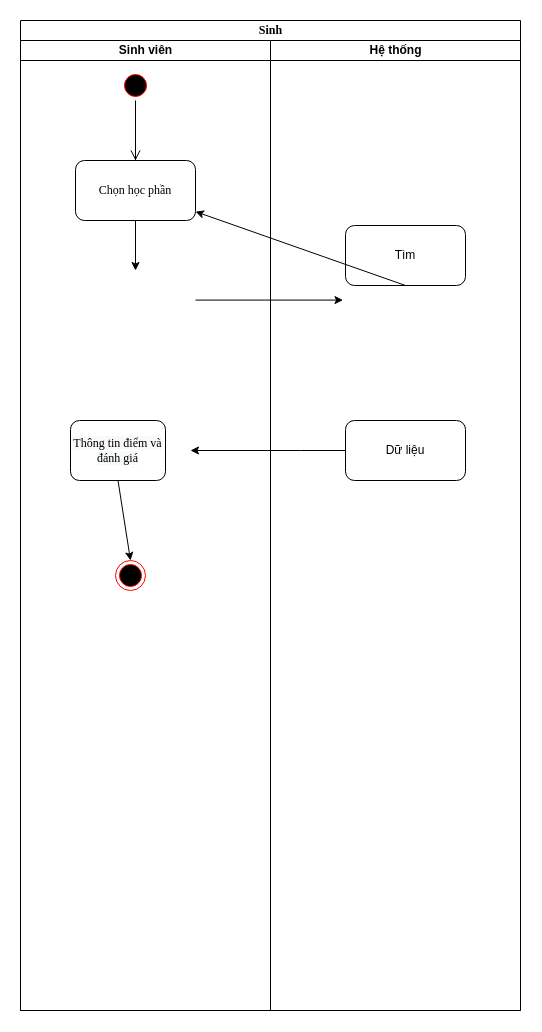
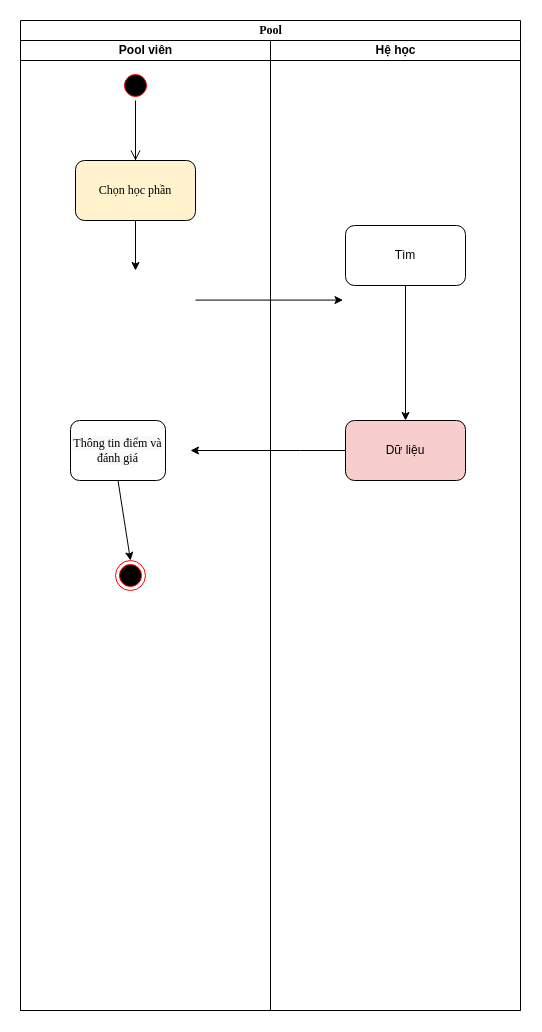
node "Sinh": label "Sinh" -> "Pool"
node "Sinh viên": label "Sinh viên" -> "Pool viên"
node "Hệ thống": label "Hệ thống" -> "Hệ học"
node "Chọn học phần": fillcolor #ffffff -> #fff2cc
edge "Tìm" -> "Chọn học phần": now "Tìm" -> "Dữ liệu"
node "Dữ liệu": fillcolor #ffffff -> #f8cecc
